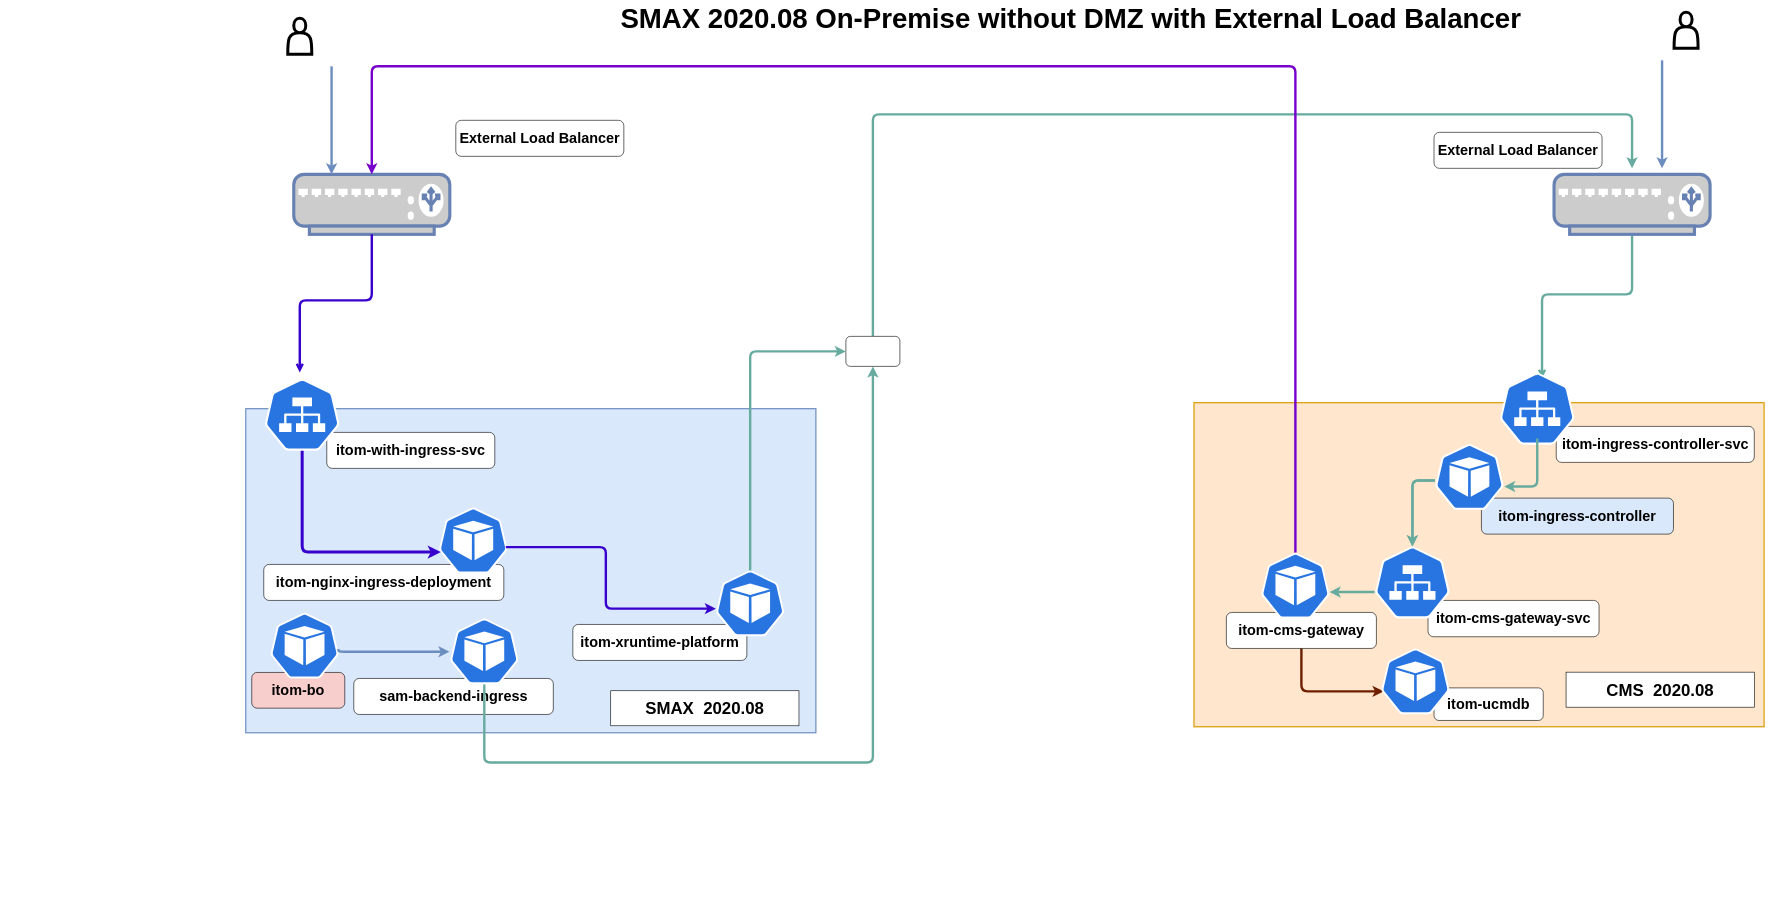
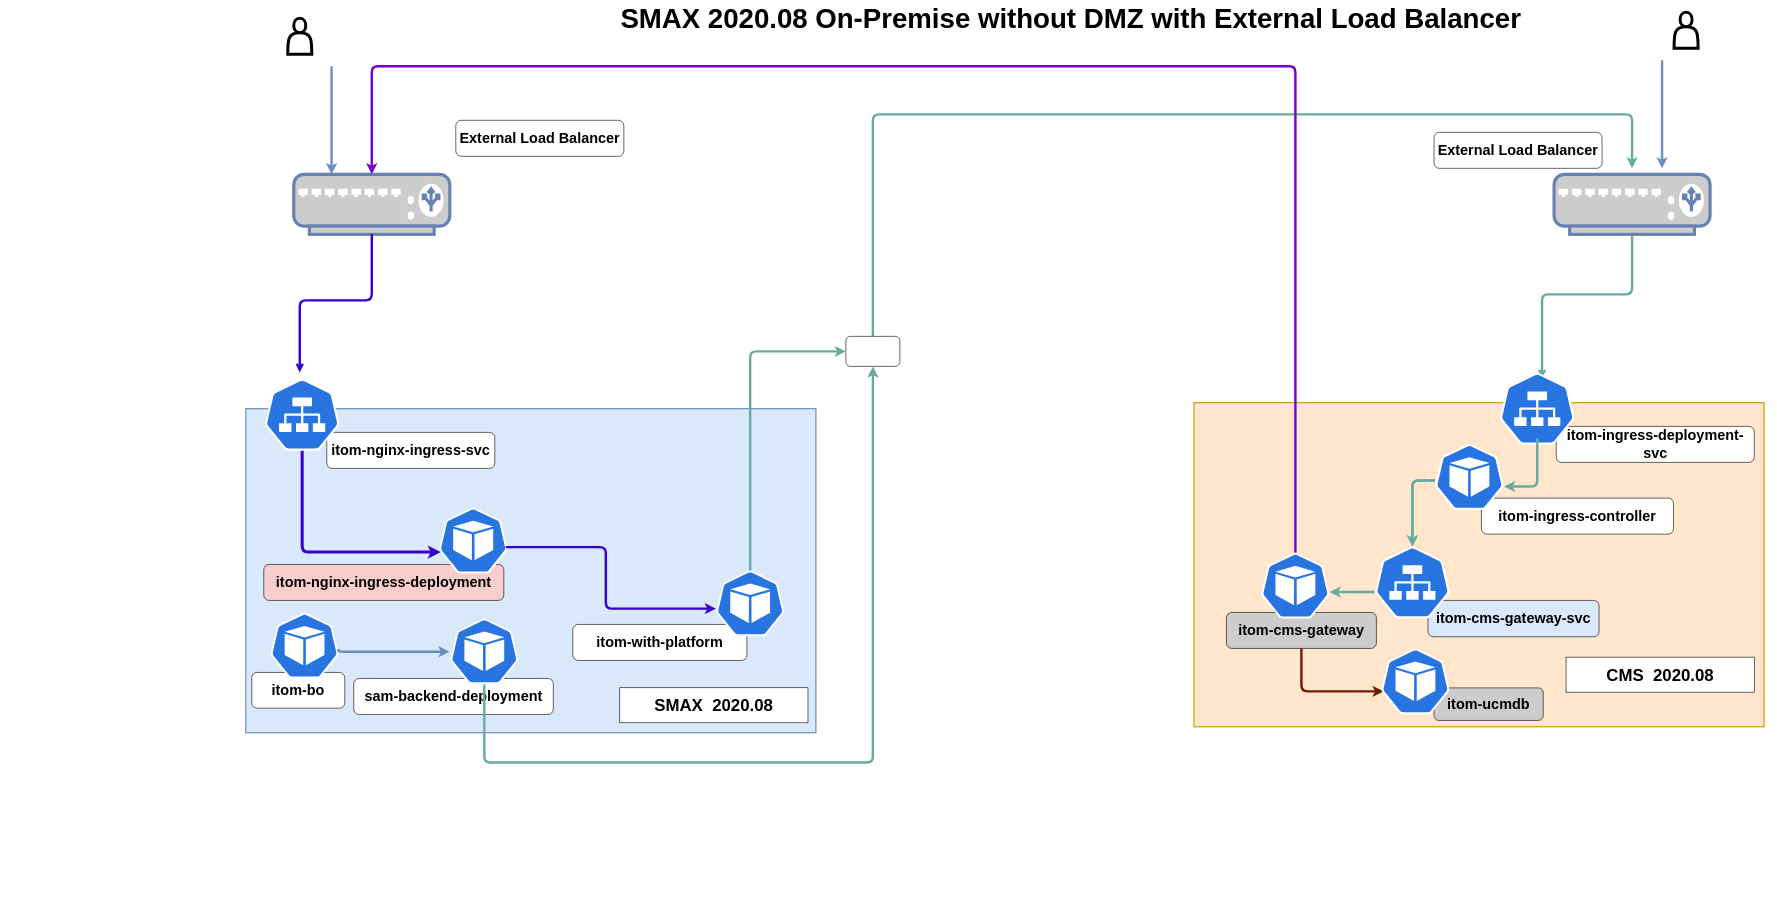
node "itom-ingress-controller-svc": label "itom-ingress-controller-svc" -> "itom-ingress-deployment-svc"
node "itom-with-ingress-svc": label "itom-with-ingress-svc" -> "itom-nginx-ingress-svc"
node "itom-ingress-controller": fillcolor #dae8fc -> #ffffff
node "itom-nginx-ingress-deployment": fillcolor #ffffff -> #f8cecc
node "itom-cms-gateway-svc": fillcolor #ffffff -> #dae8fc
node "itom-cms-gateway": fillcolor #ffffff -> #cccccc
node "itom-xruntime-platform": label "itom-xruntime-platform" -> "itom-with-platform"
node "itom-bo": fillcolor #f8cecc -> #ffffff
node "CMS 2020.08": moved (1660, 690) -> (1660, 675)
node "sam-backend-ingress": label "sam-backend-ingress" -> "sam-backend-deployment"
node "itom-ucmdb": fillcolor #ffffff -> #cccccc
node "SMAX 2020.08": moved (705, 708) -> (714, 705)
